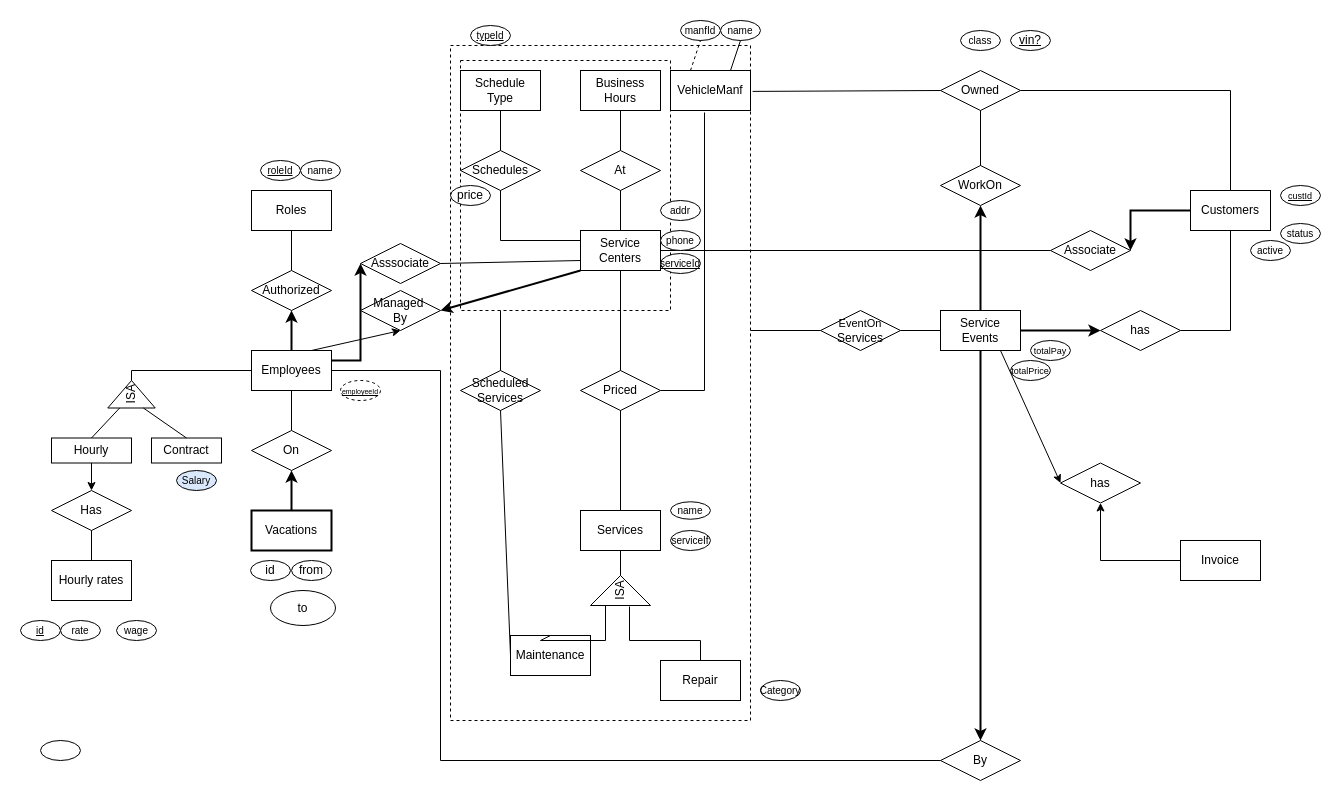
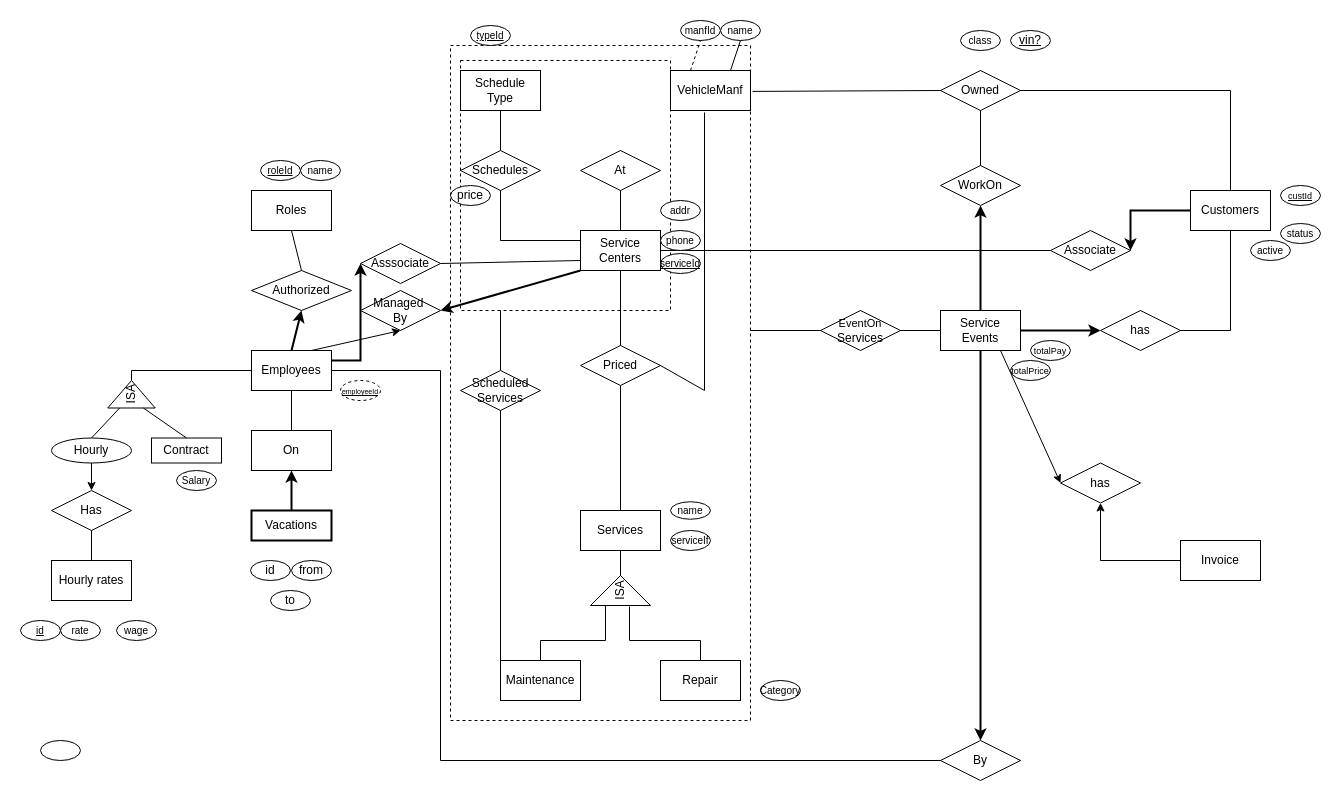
node "Business Hours": removed
edge "Business Hours" -- "At": removed
node "Authorized": size 80x40 -> 100x40
node "Priced": moved (621, 391) -> (621, 366)
node "Hourly": shape rectangle -> ellipse
node "On": shape diamond -> rectangle
node "Salary": fillcolor #dae8fc -> #ffffff
node "Vacations": size 80x40 -> 80x30
node "to": size 65x35 -> 40x20
node "Maintenance": moved (551, 656) -> (541, 681)
